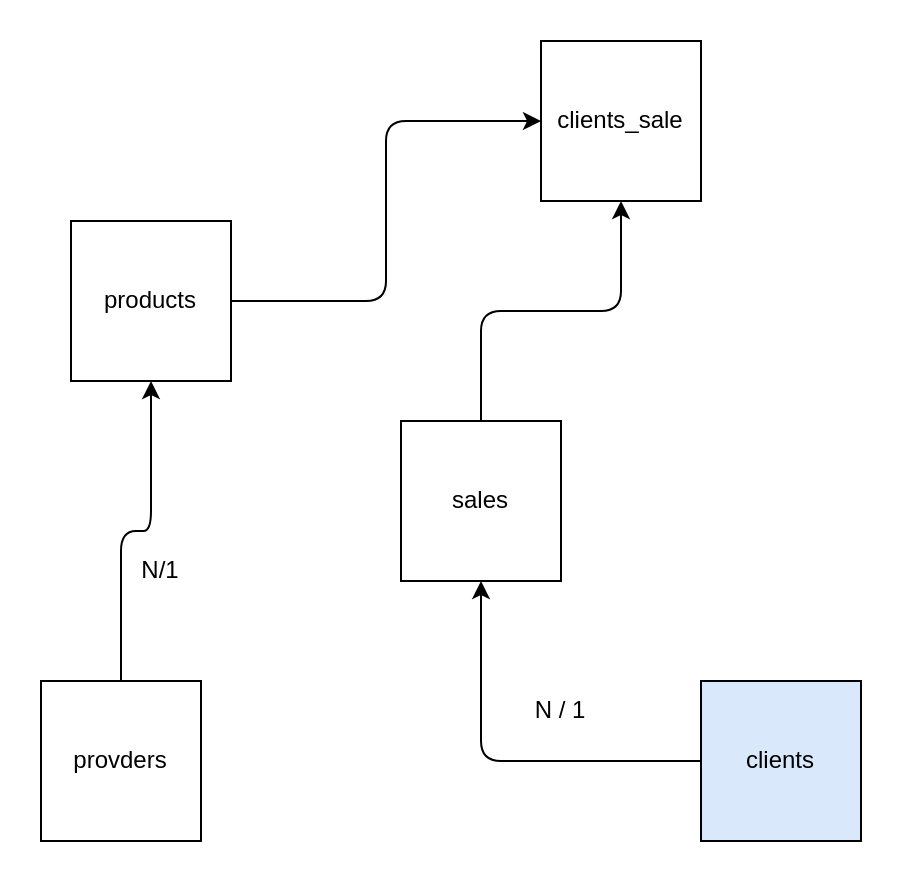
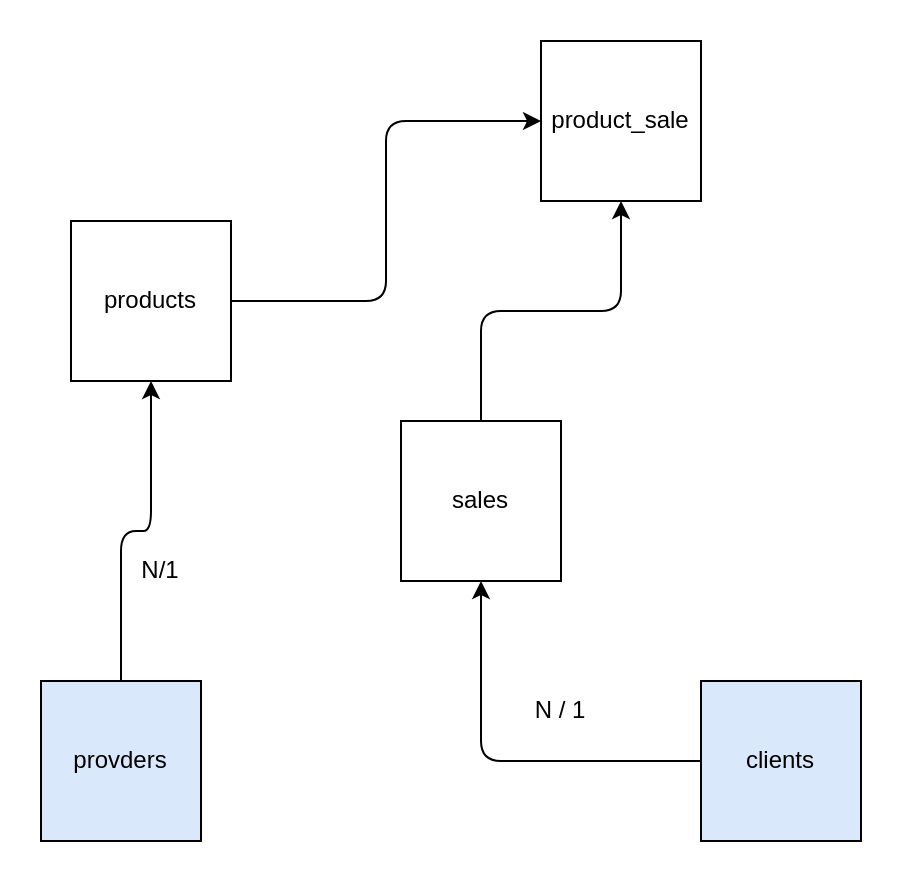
node "clients_sale": label "clients_sale" -> "product_sale"
node "provders": fillcolor #ffffff -> #dae8fc
